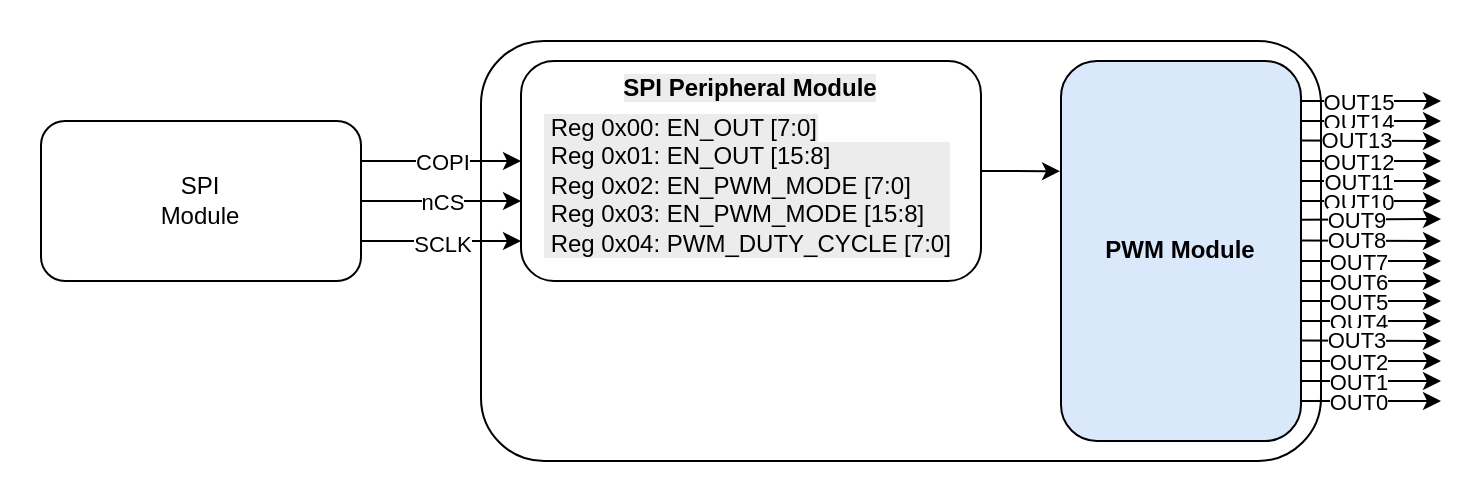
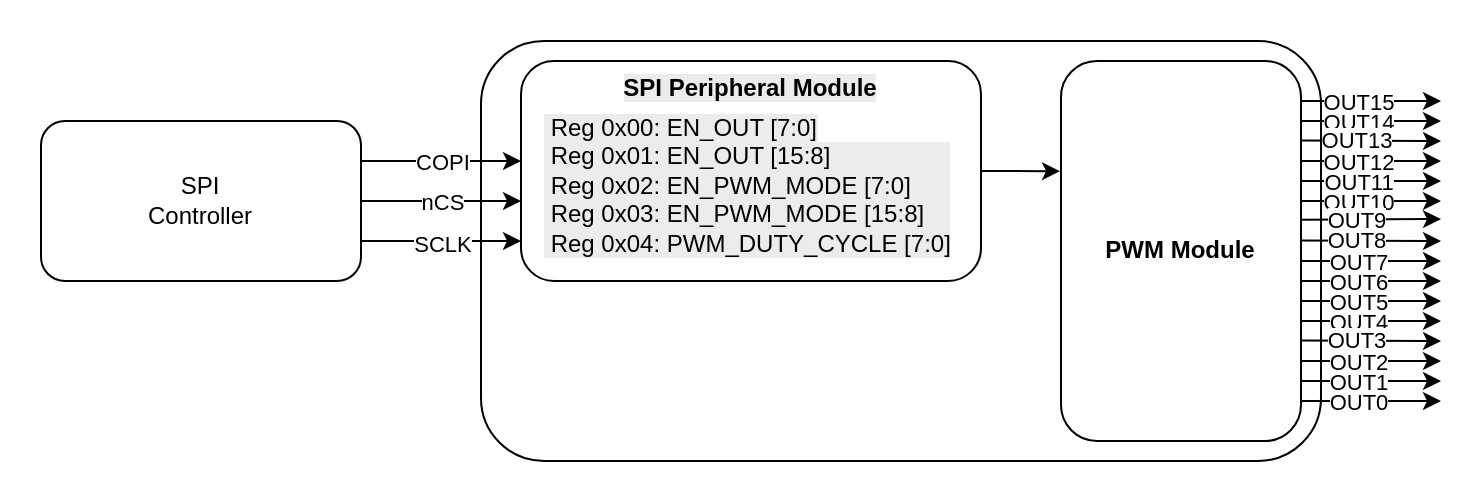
node "SPI Module": label "SPI Module" -> "SPI Controller"
node "PWM Module": fillcolor #dae8fc -> #ffffff
